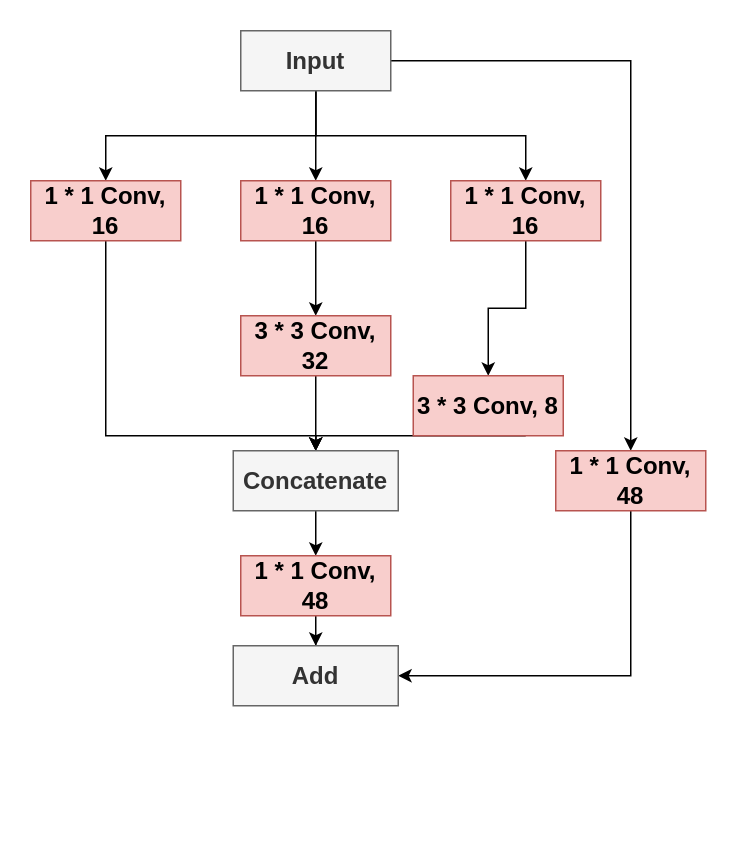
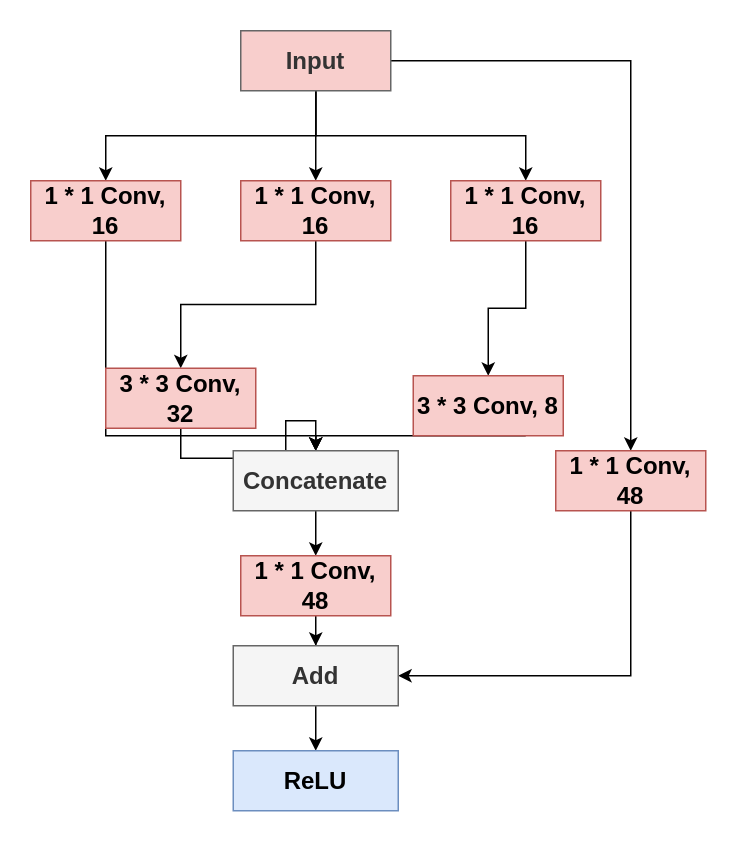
node "Input": fillcolor #f5f5f5 -> #f8cecc
node "3 * 3 Conv, 32": moved (316, 346) -> (181, 398)
edge "Add" -> "ReLU": added
node "ReLU": added
